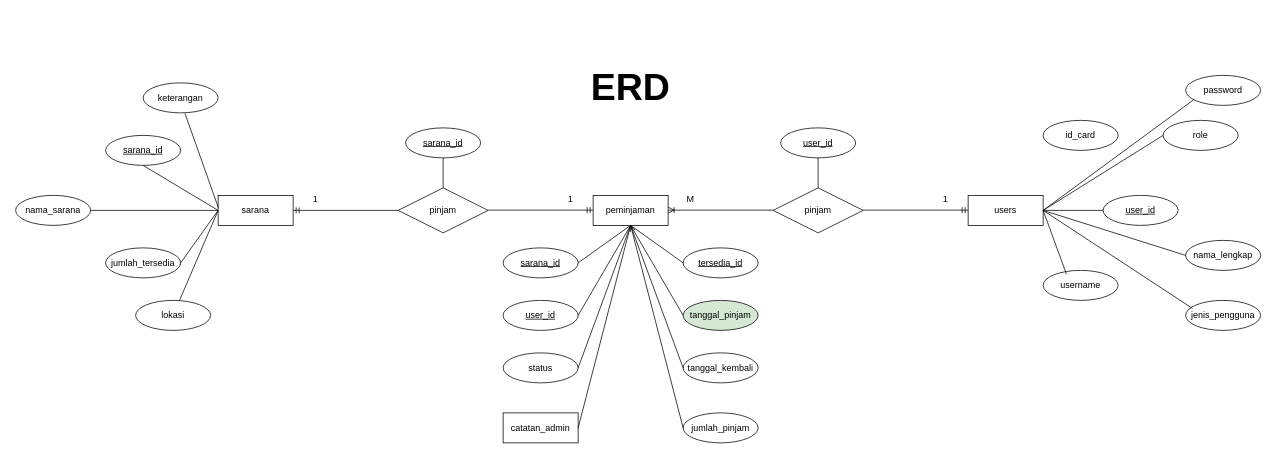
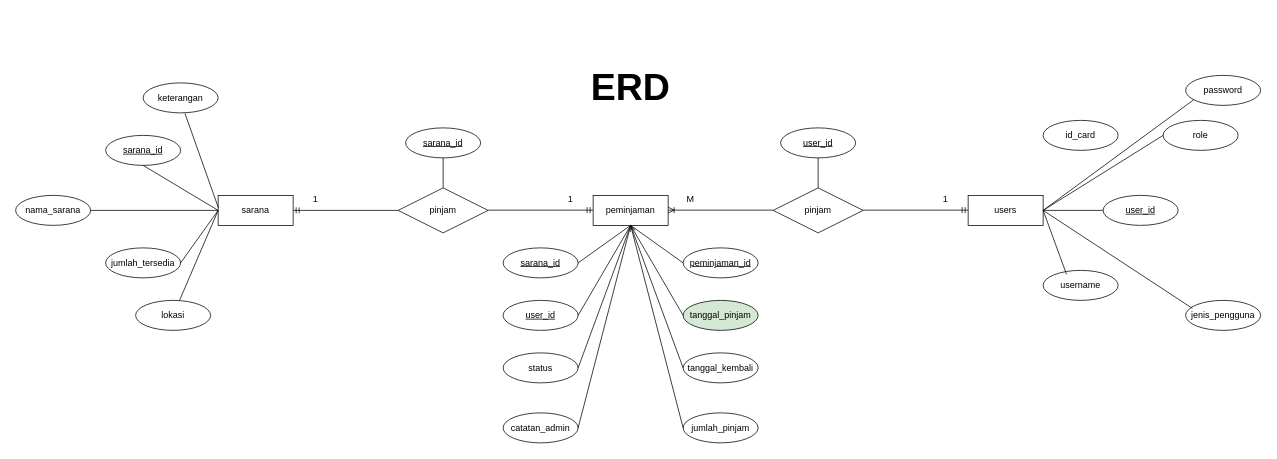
edge "users" -- "nama_lengkap": removed
node "nama_lengkap": removed
node "tersedia_id": label "tersedia_id" -> "peminjaman_id"
node "catatan_admin": shape rectangle -> ellipse
